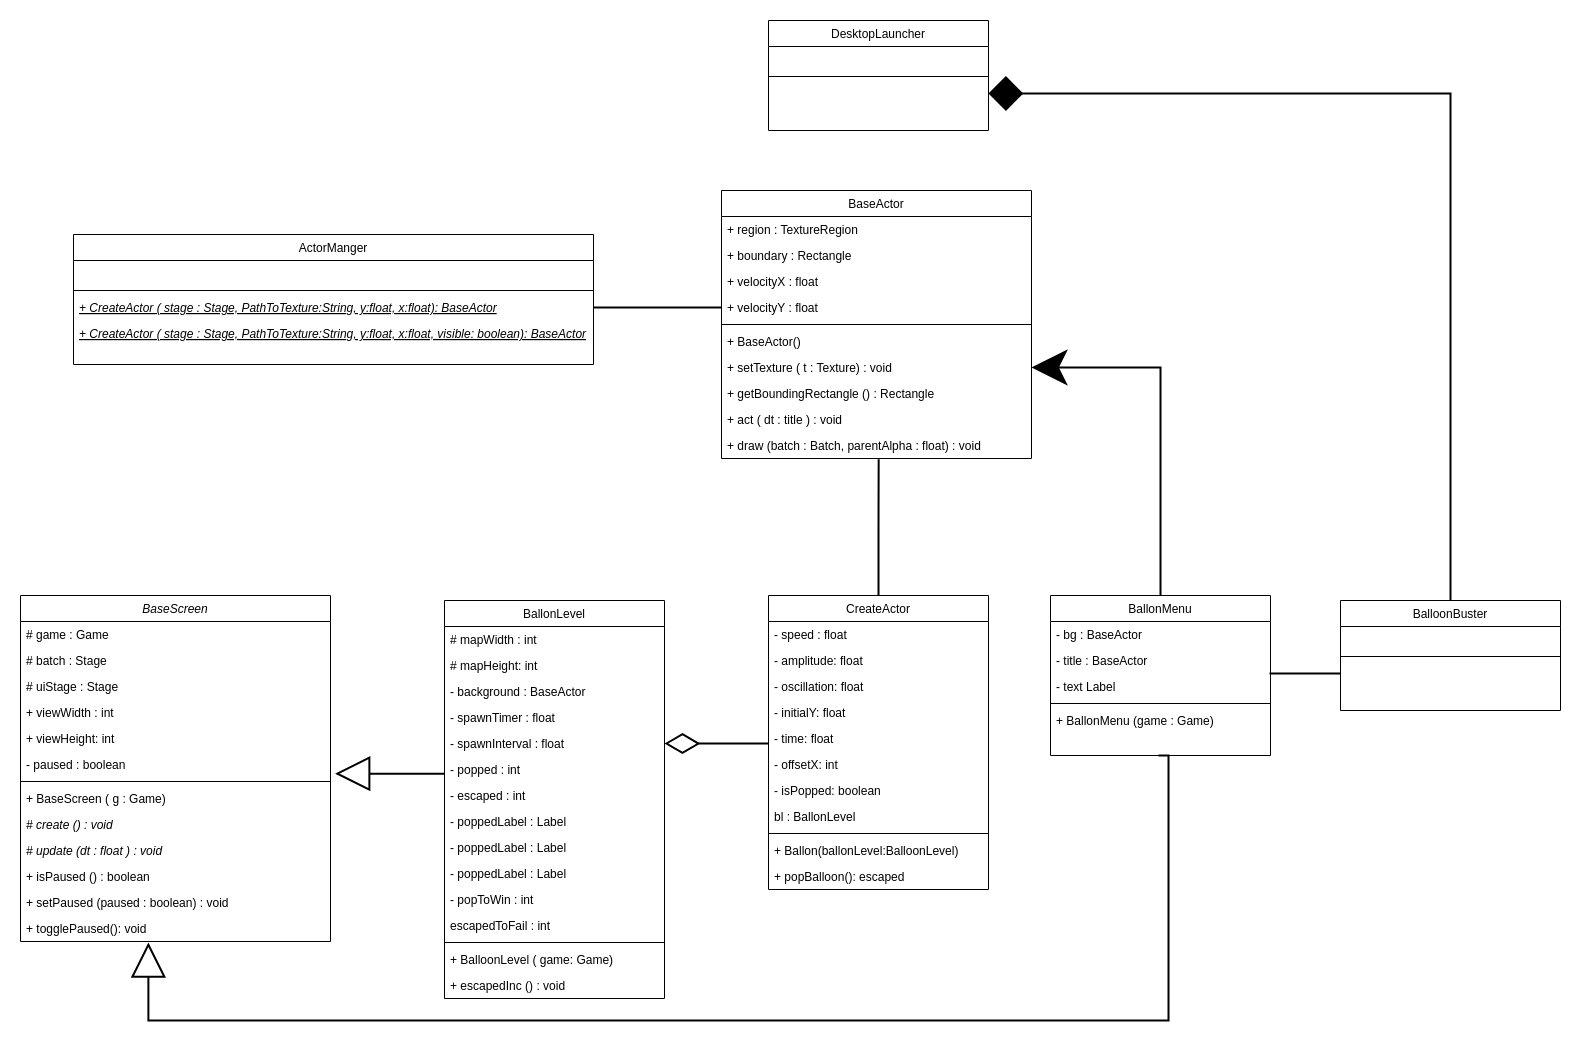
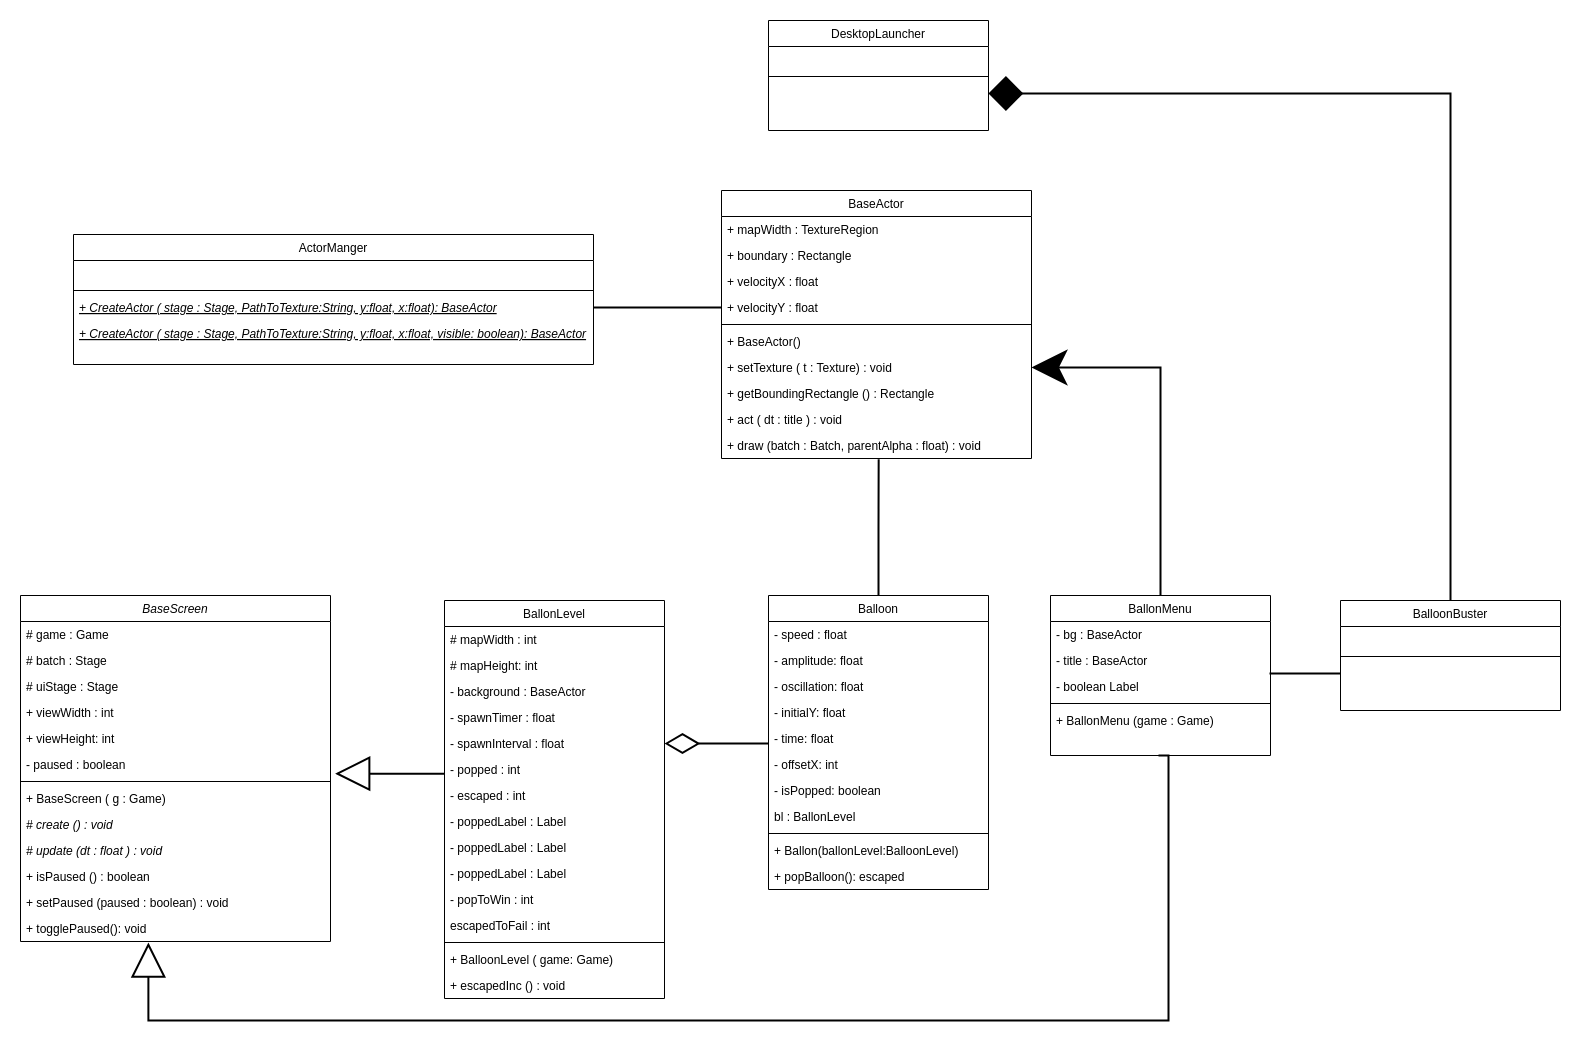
node "+ region : TextureRegion": label "+ region : TextureRegion" -> "+ mapWidth : TextureRegion"
node "CreateActor": label "CreateActor" -> "Balloon"
node "- text Label": label "- text Label" -> "- boolean Label"
